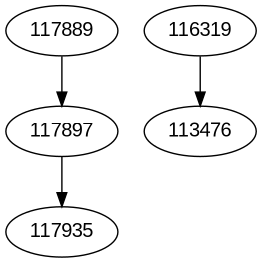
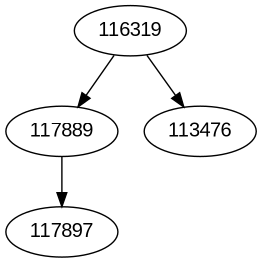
edge "116319" -> "117889": added
node "117935": removed
